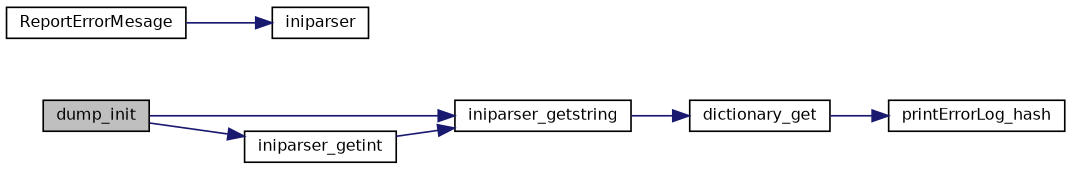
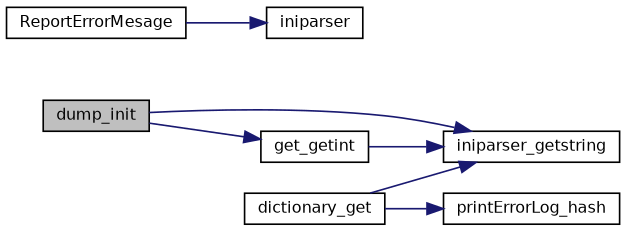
edge "iniparser_getstring" -> "dictionary_get": reversed
node "iniparser_getint": label "iniparser_getint" -> "get_getint"
